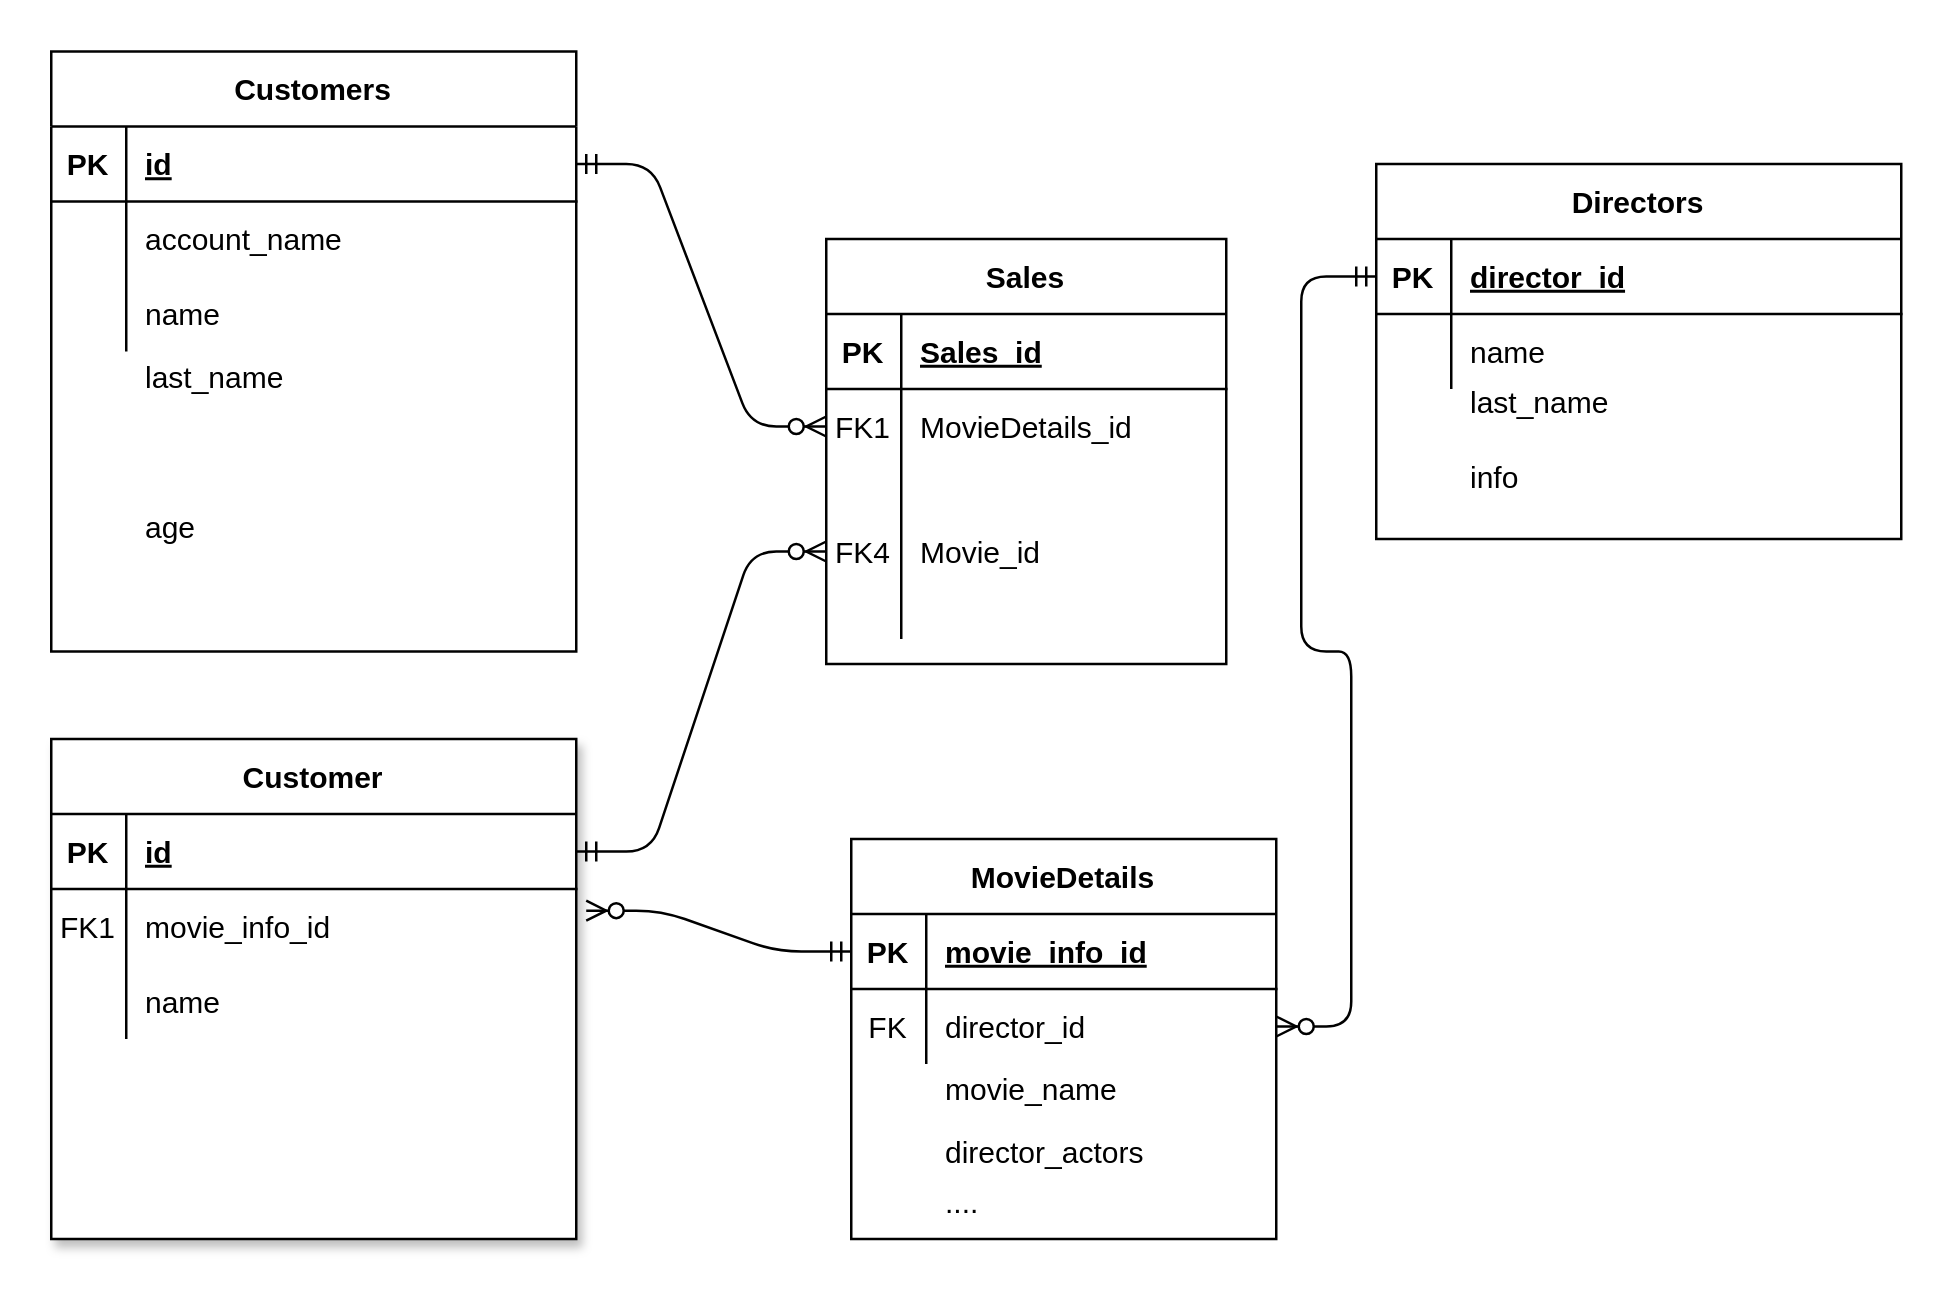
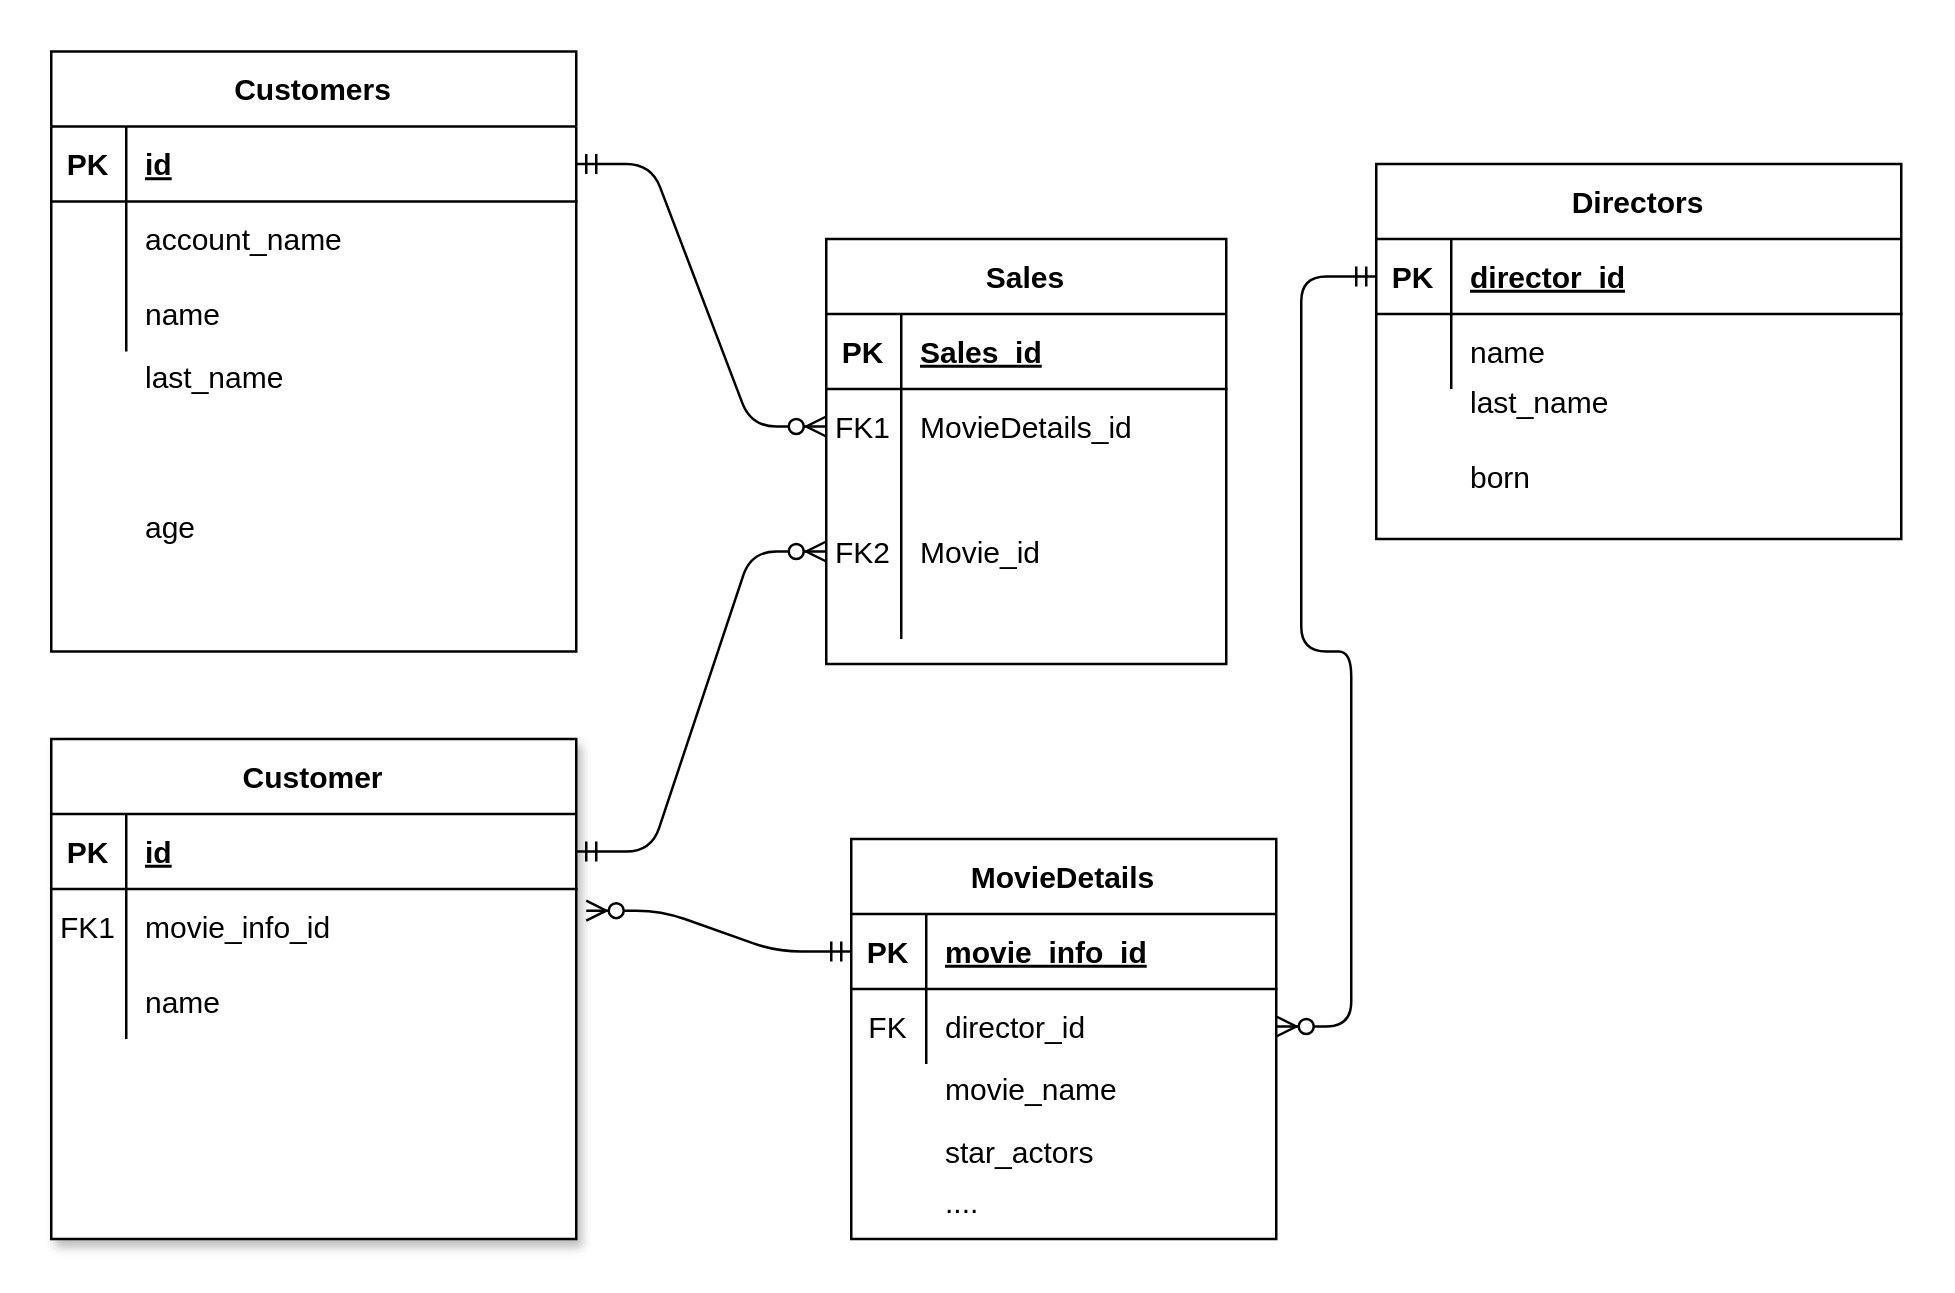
node "info": label "info" -> "born"
node "FK4": label "FK4" -> "FK2"
node "director_actors": label "director_actors" -> "star_actors"
